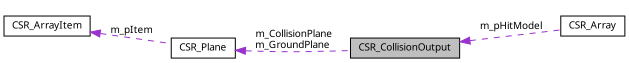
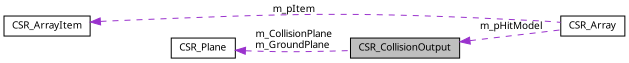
edge "CSR_Plane" -> "CSR_ArrayItem": now "CSR_Array" -> "CSR_ArrayItem"
